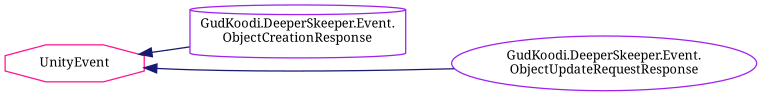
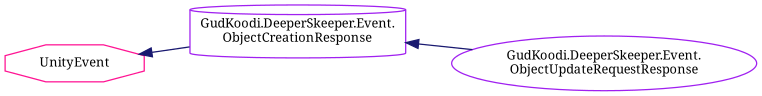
edge "GudKoodi.DeeperSkeeper.Event. ObjectUpdateRequestResponse" -> "UnityEvent": now "GudKoodi.DeeperSkeeper.Event. ObjectUpdateRequestResponse" -> "GudKoodi.DeeperSkeeper.Event. ObjectCreationResponse"
